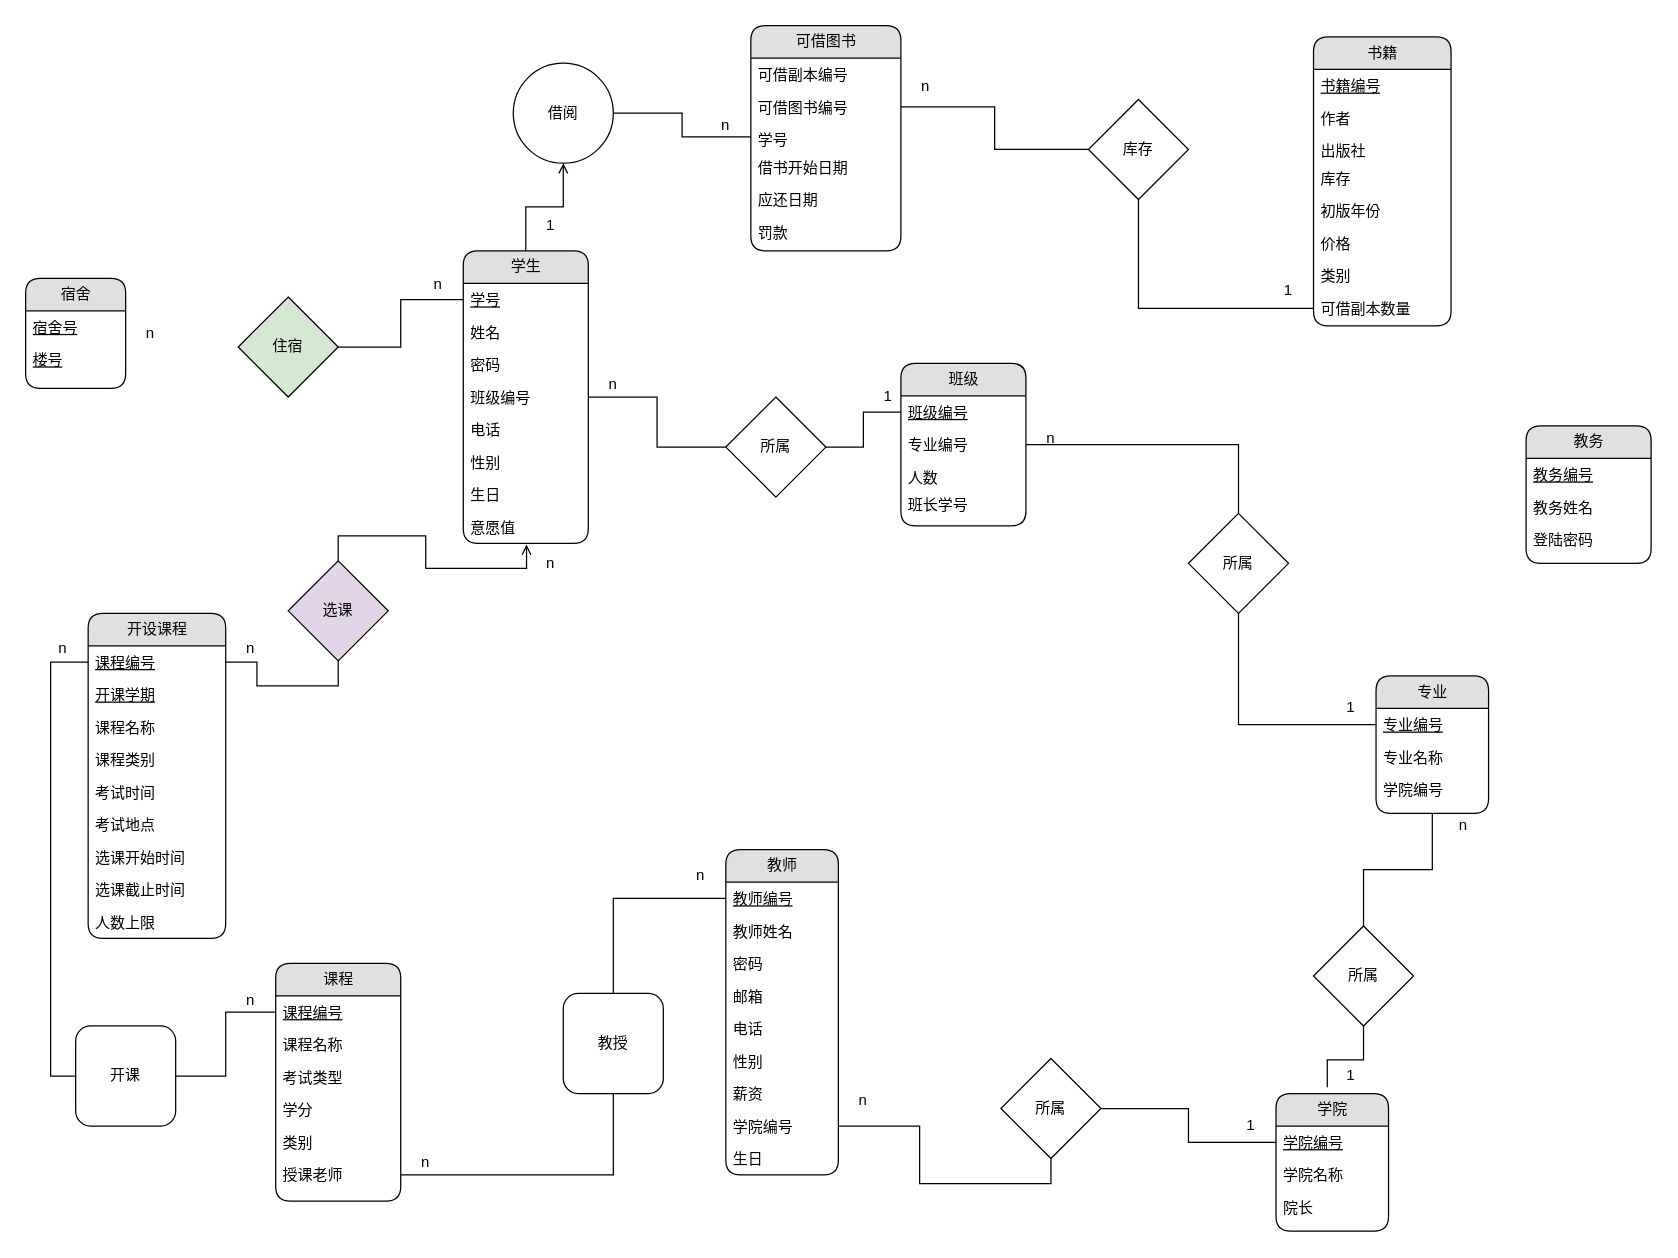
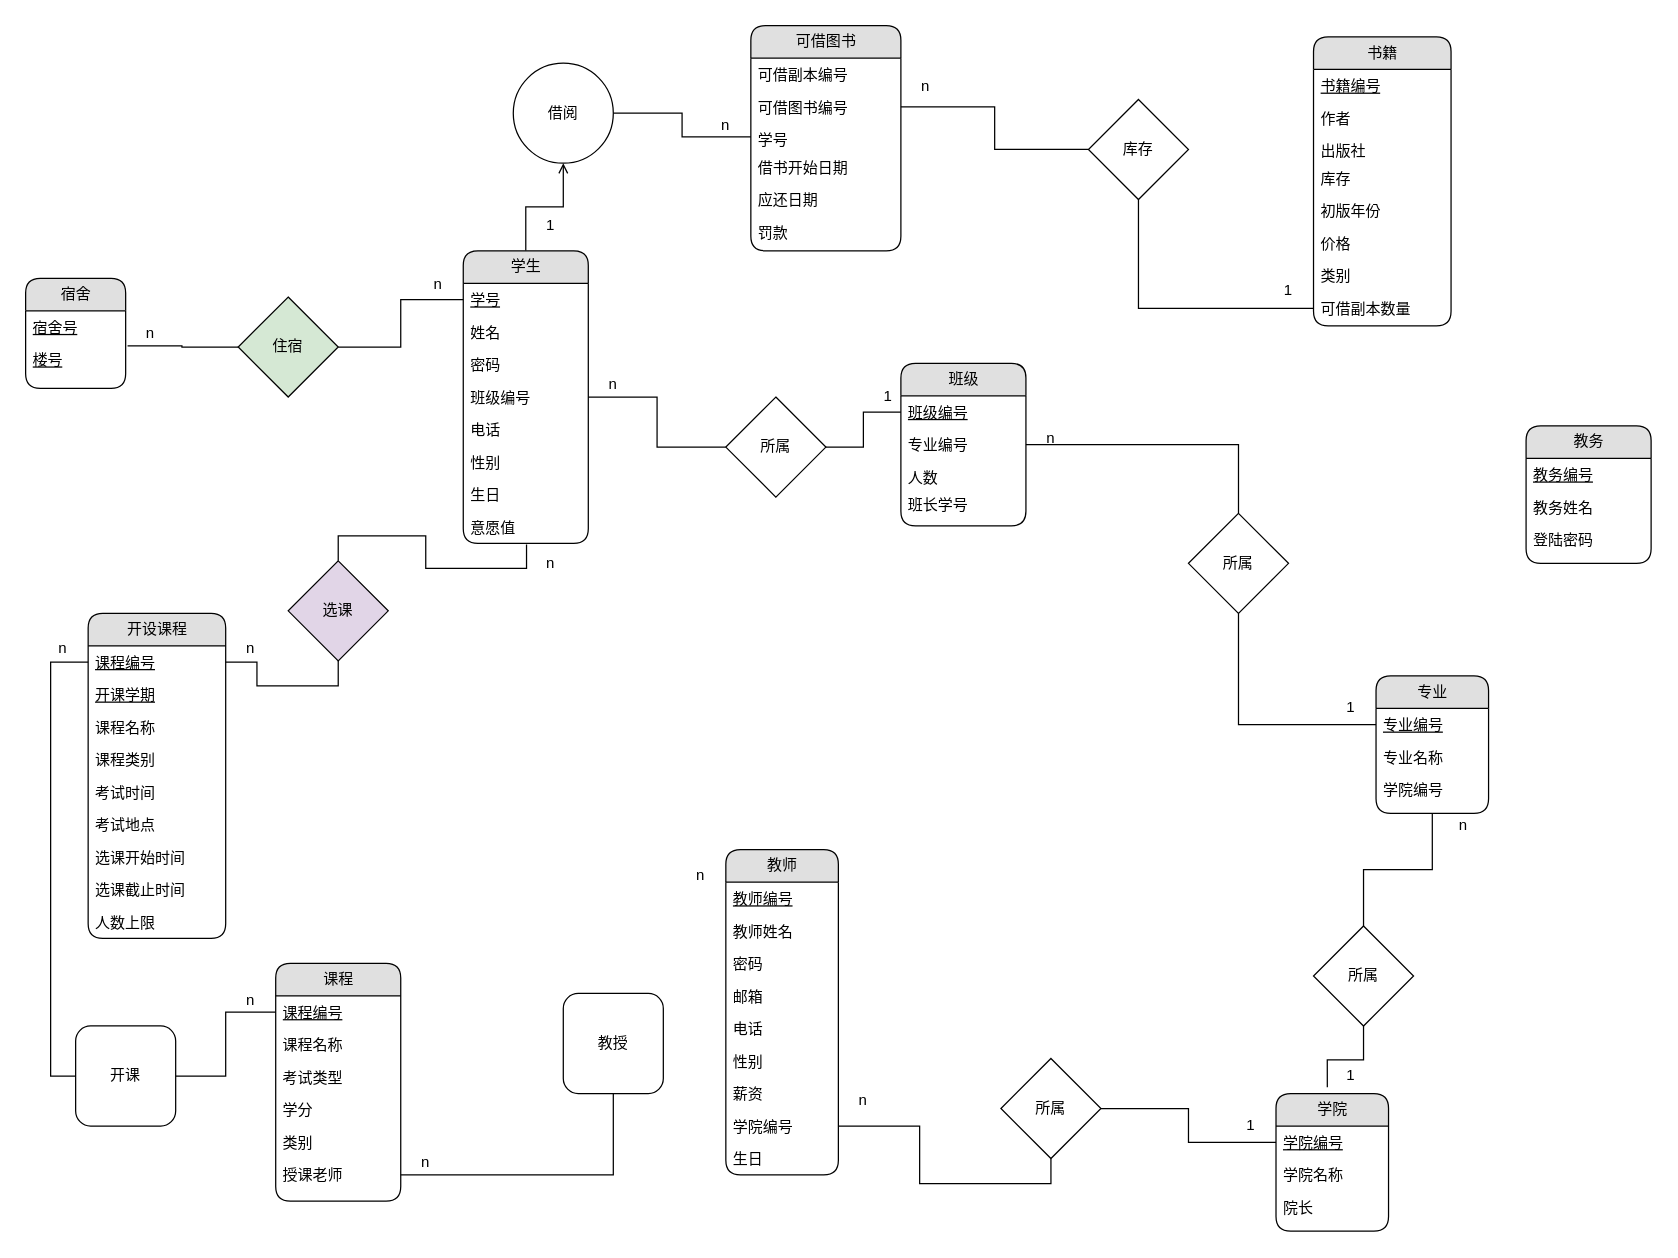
edge "住宿" -- "楼号": added
edge "选课" -> "意愿值": arrowhead open -> none
edge "教师编号" -- "教授": removed
